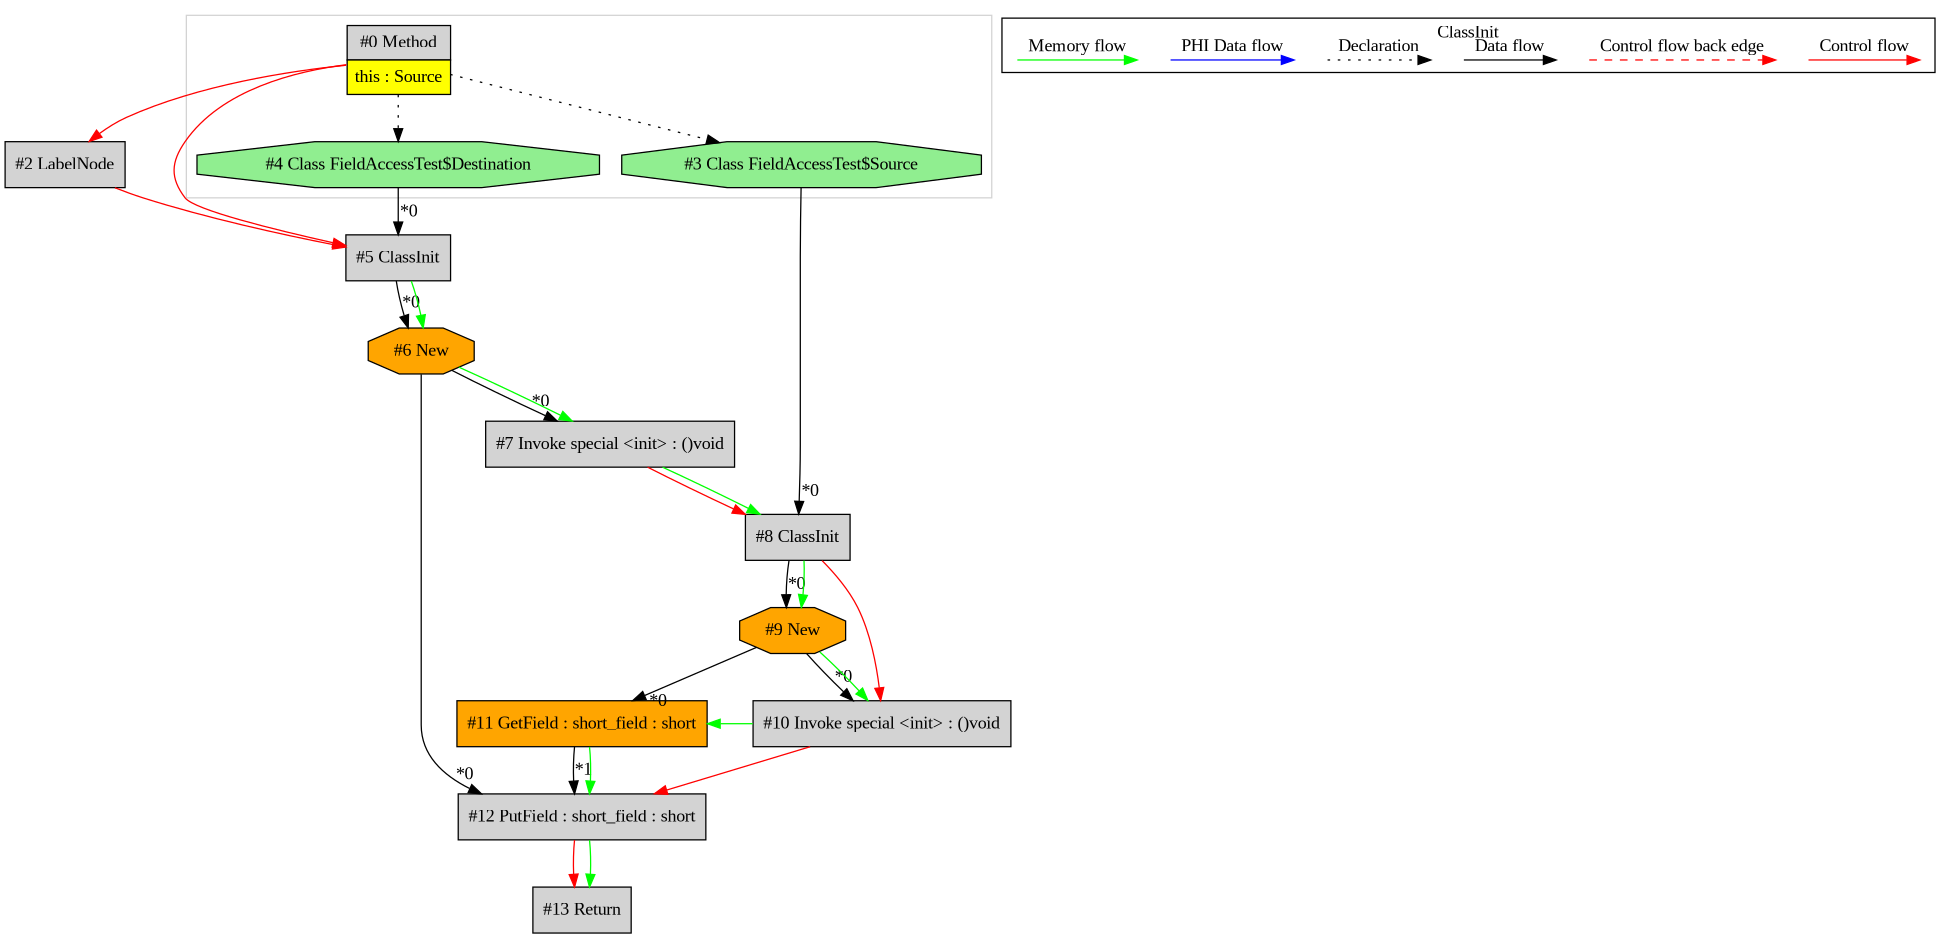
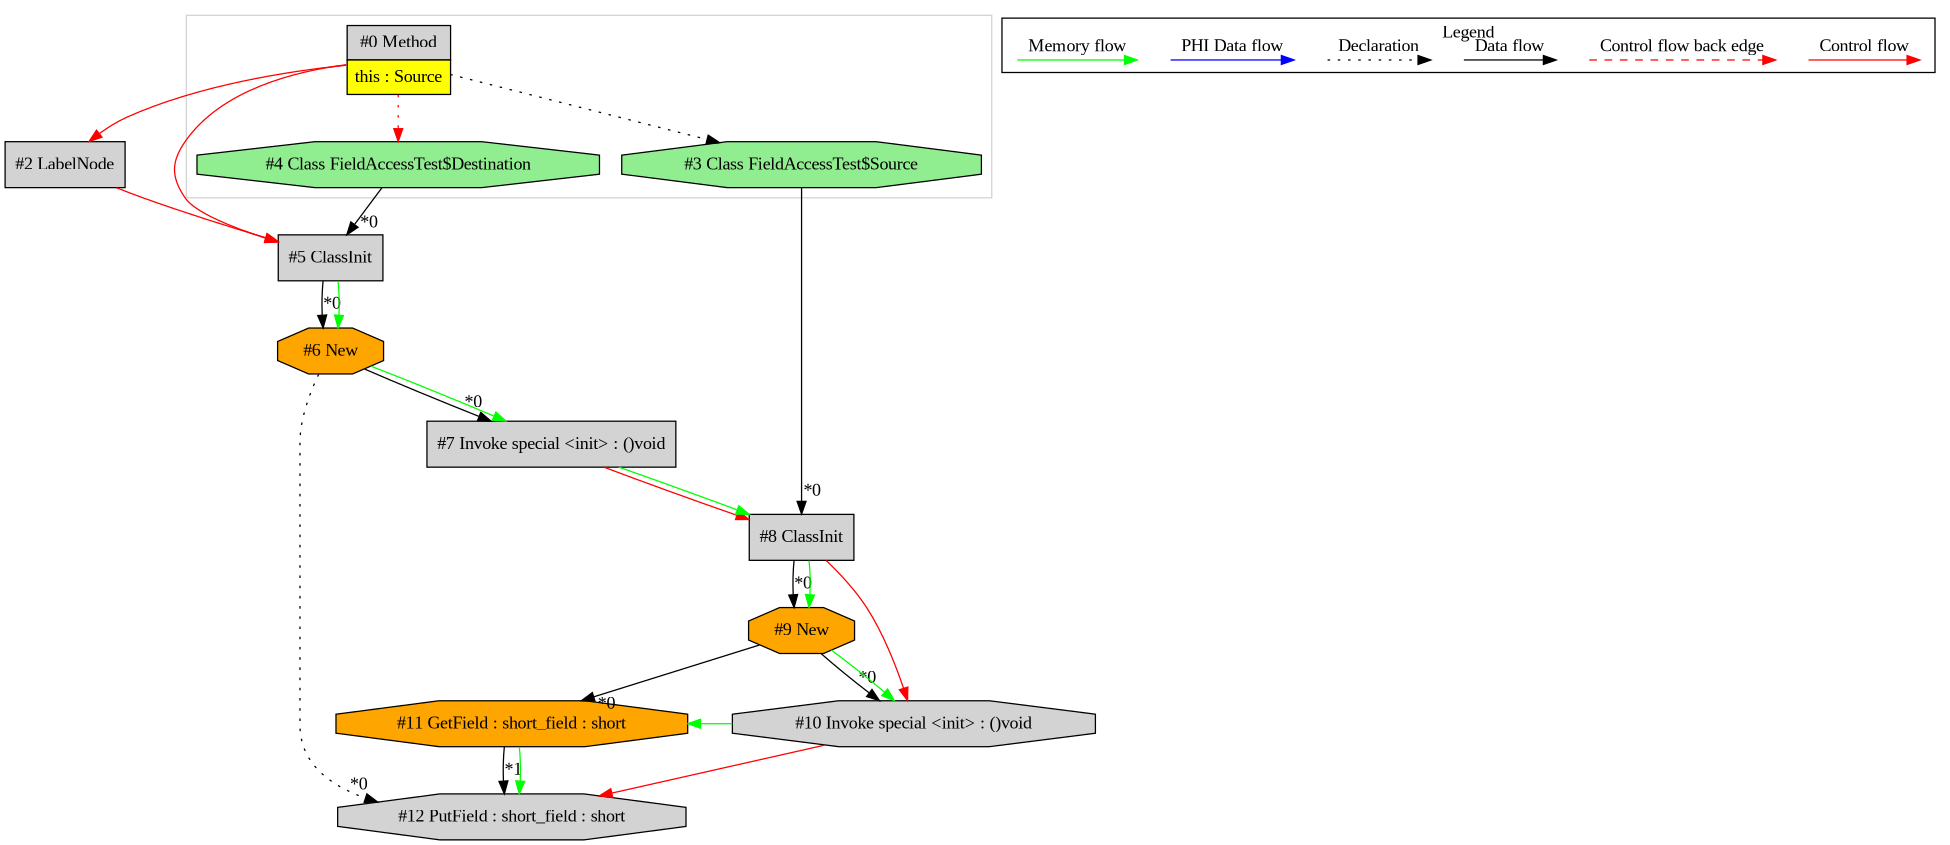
cluster "ClassInit": label "ClassInit" -> "Legend"
edge "#0 Method" -> "#4 Class FieldAccessTest$Destination": color black -> red
edge "#6 New" -> "#12 PutField : short_field : short": style solid -> dotted
node "#11 GetField : short_field : short": shape box -> octagon
node "#10 Invoke special <init> : ()void": shape box -> octagon
node "#12 PutField : short_field : short": shape box -> octagon
node "#13 Return": removed
